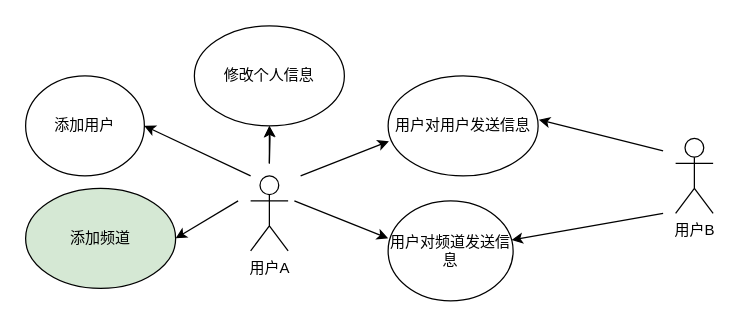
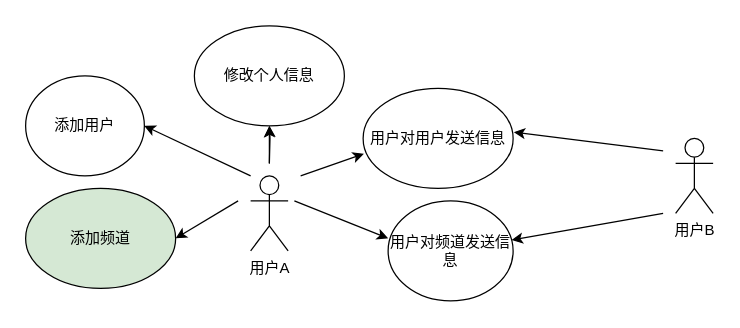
node "用户对用户发送信息": moved (463, 126) -> (438, 138)
